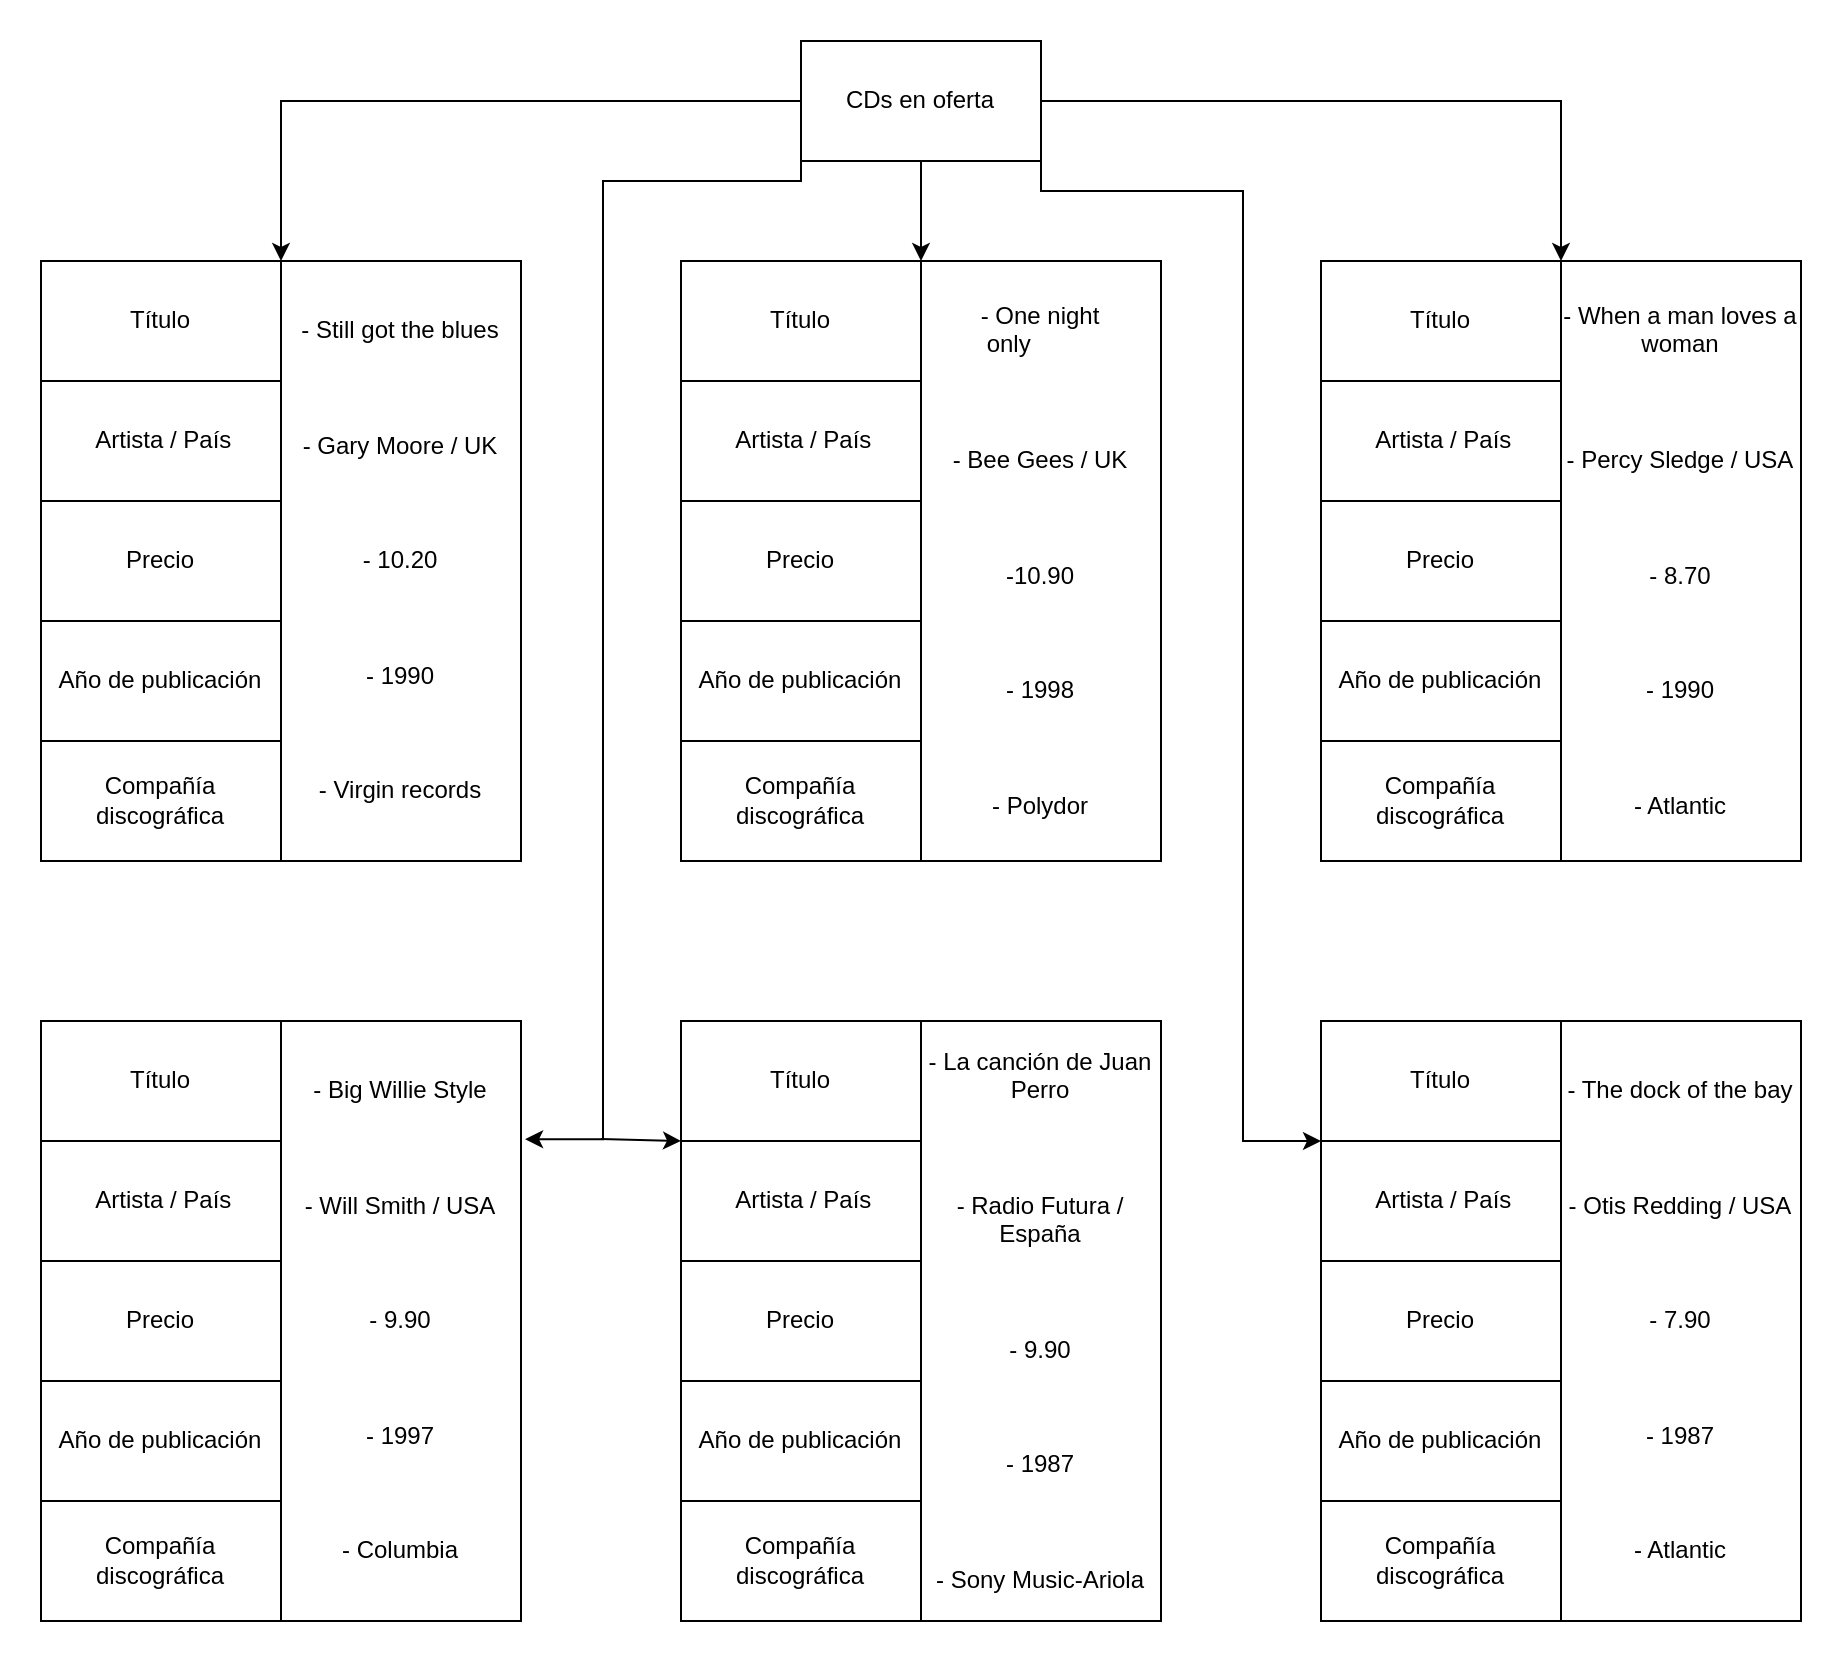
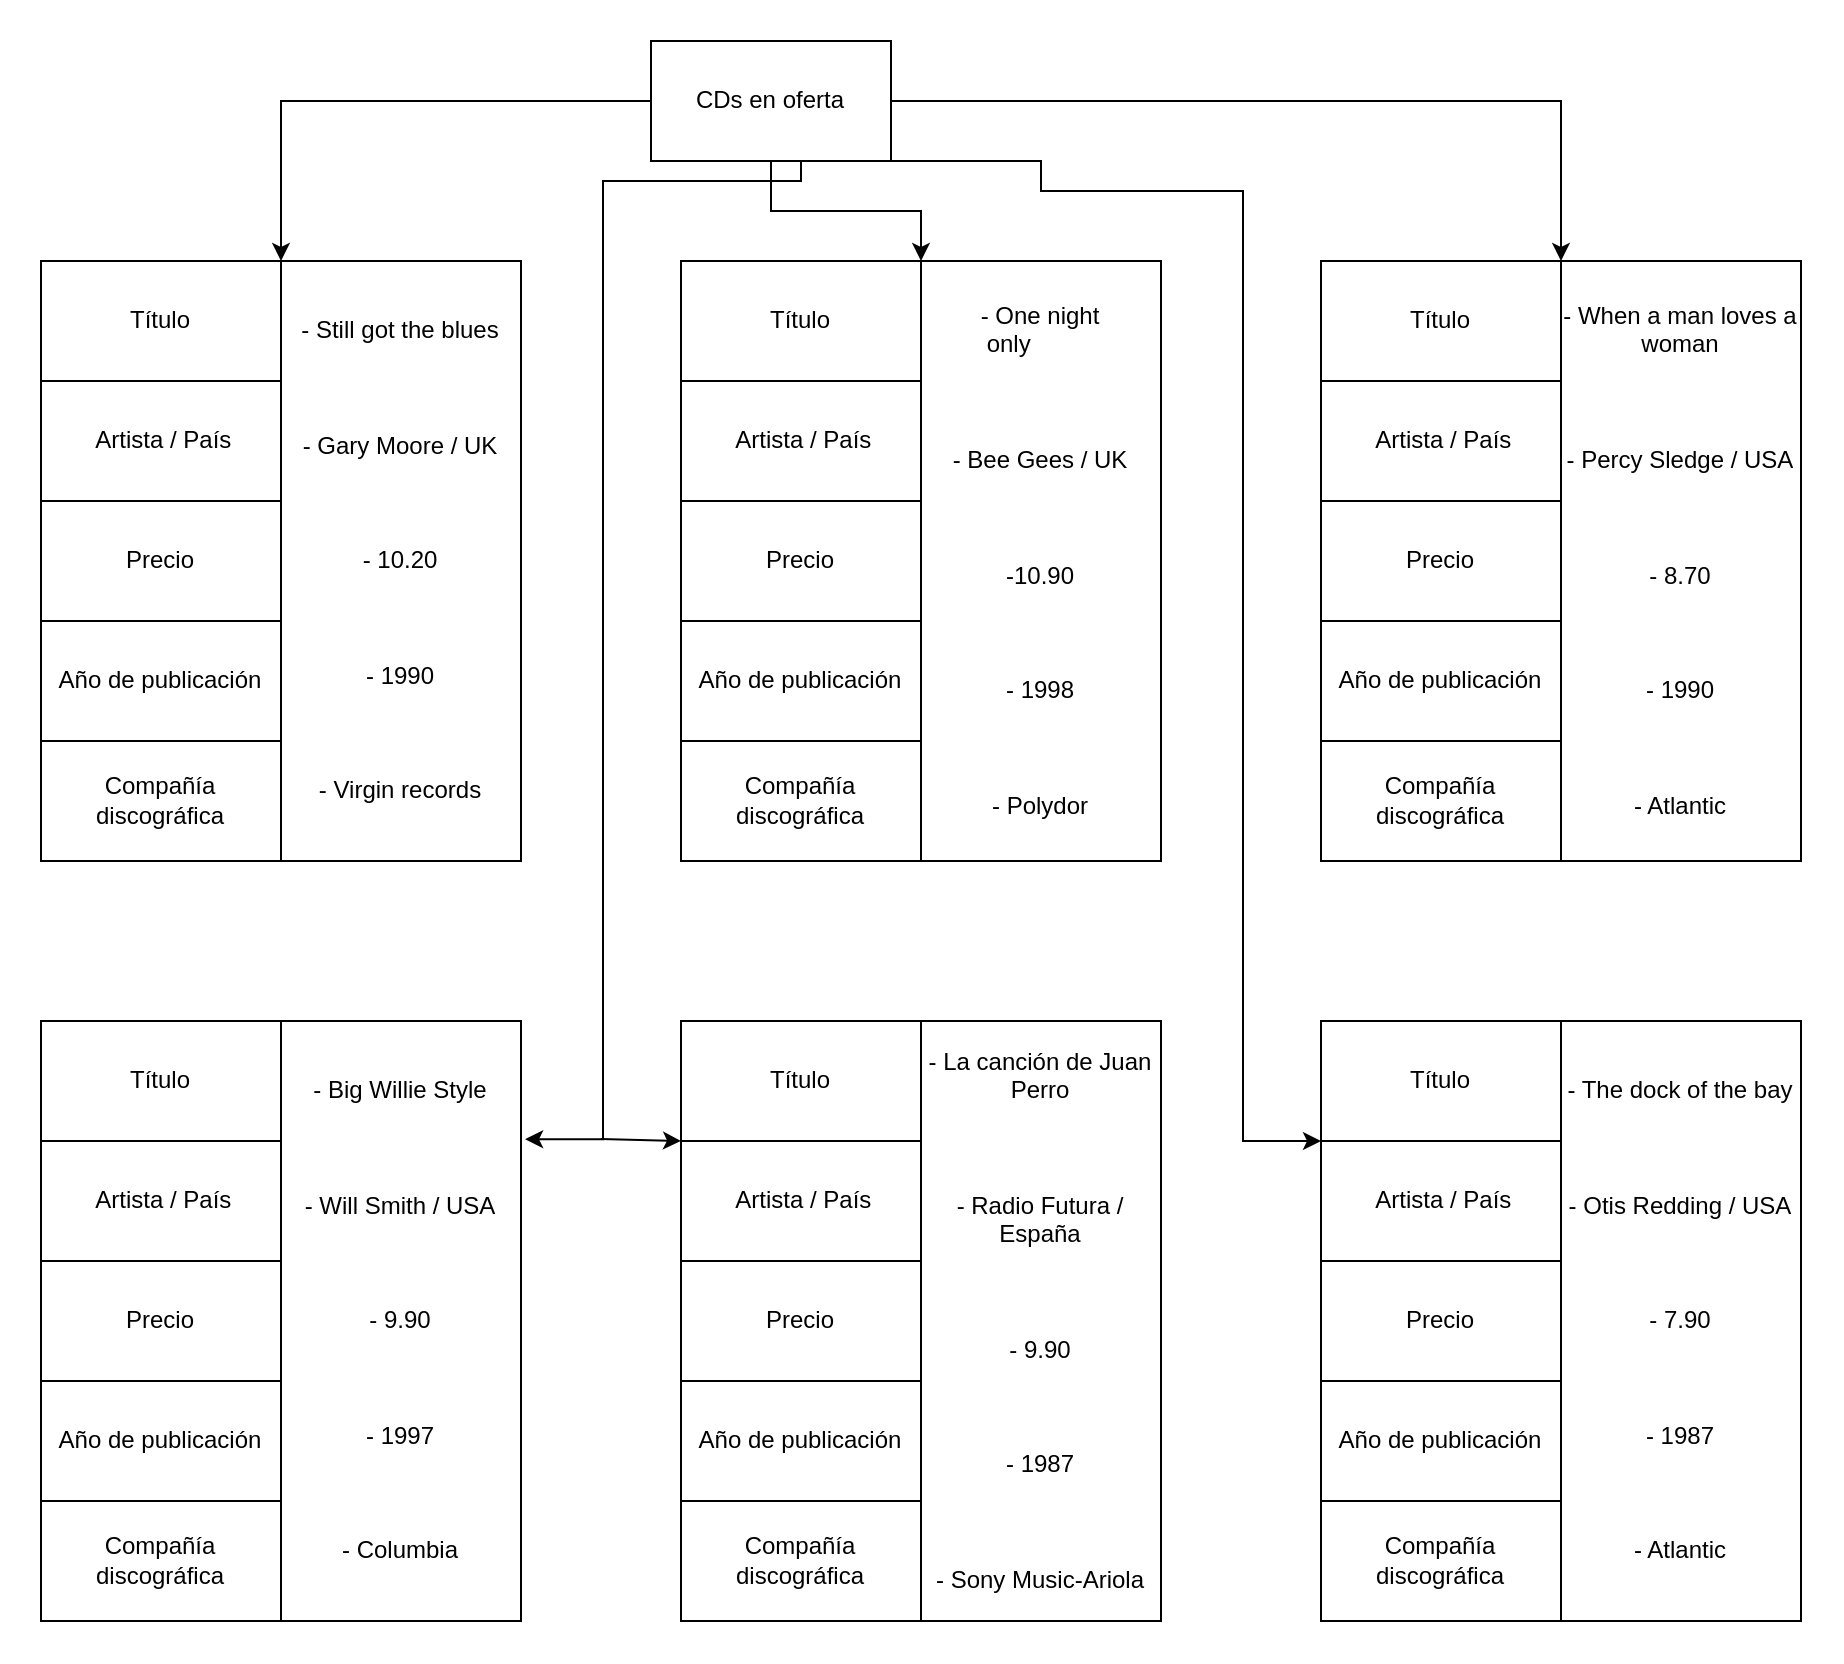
node "CDs en oferta": moved (921, 101) -> (771, 101)
